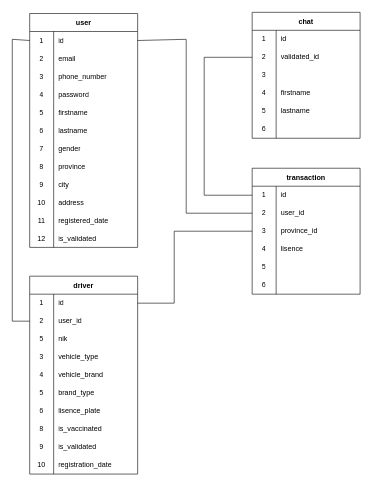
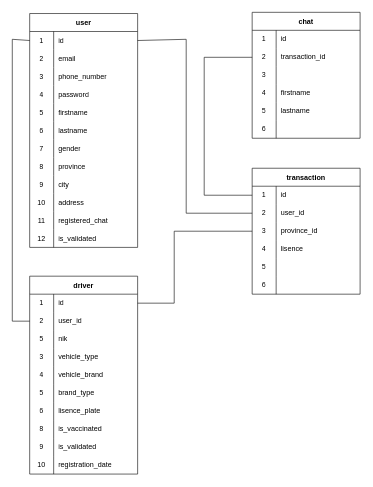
node "validated_id": label "validated_id" -> "transaction_id"
node "registered_date": label "registered_date" -> "registered_chat"
